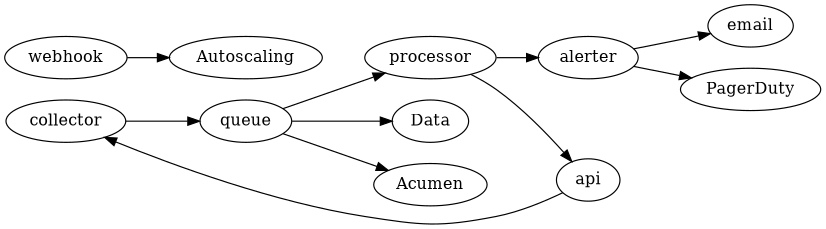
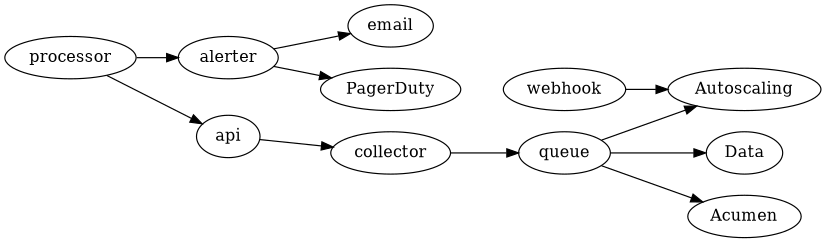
edge "queue" -> "processor": now "queue" -> "Autoscaling"
